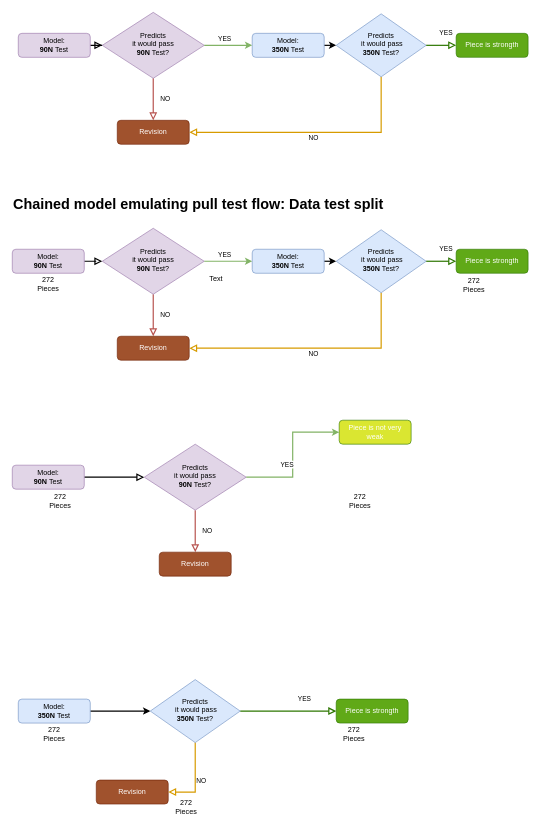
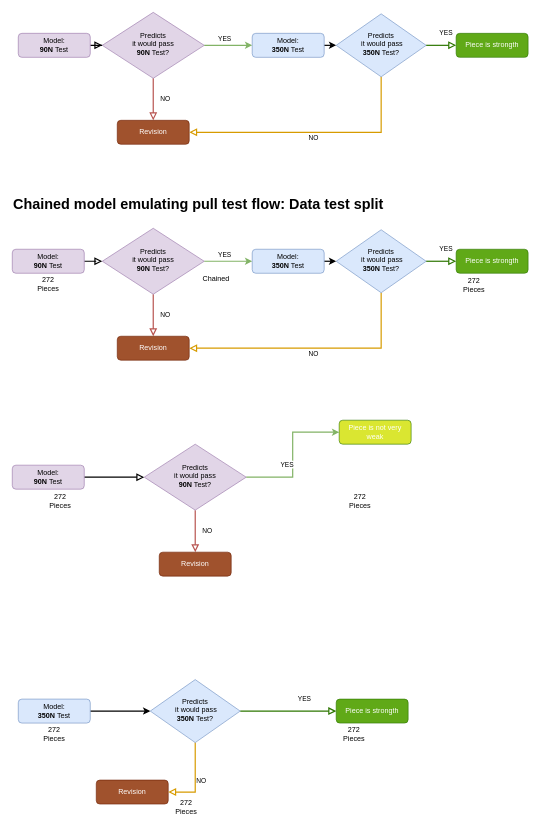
node "Text": label "Text" -> "Chained"
